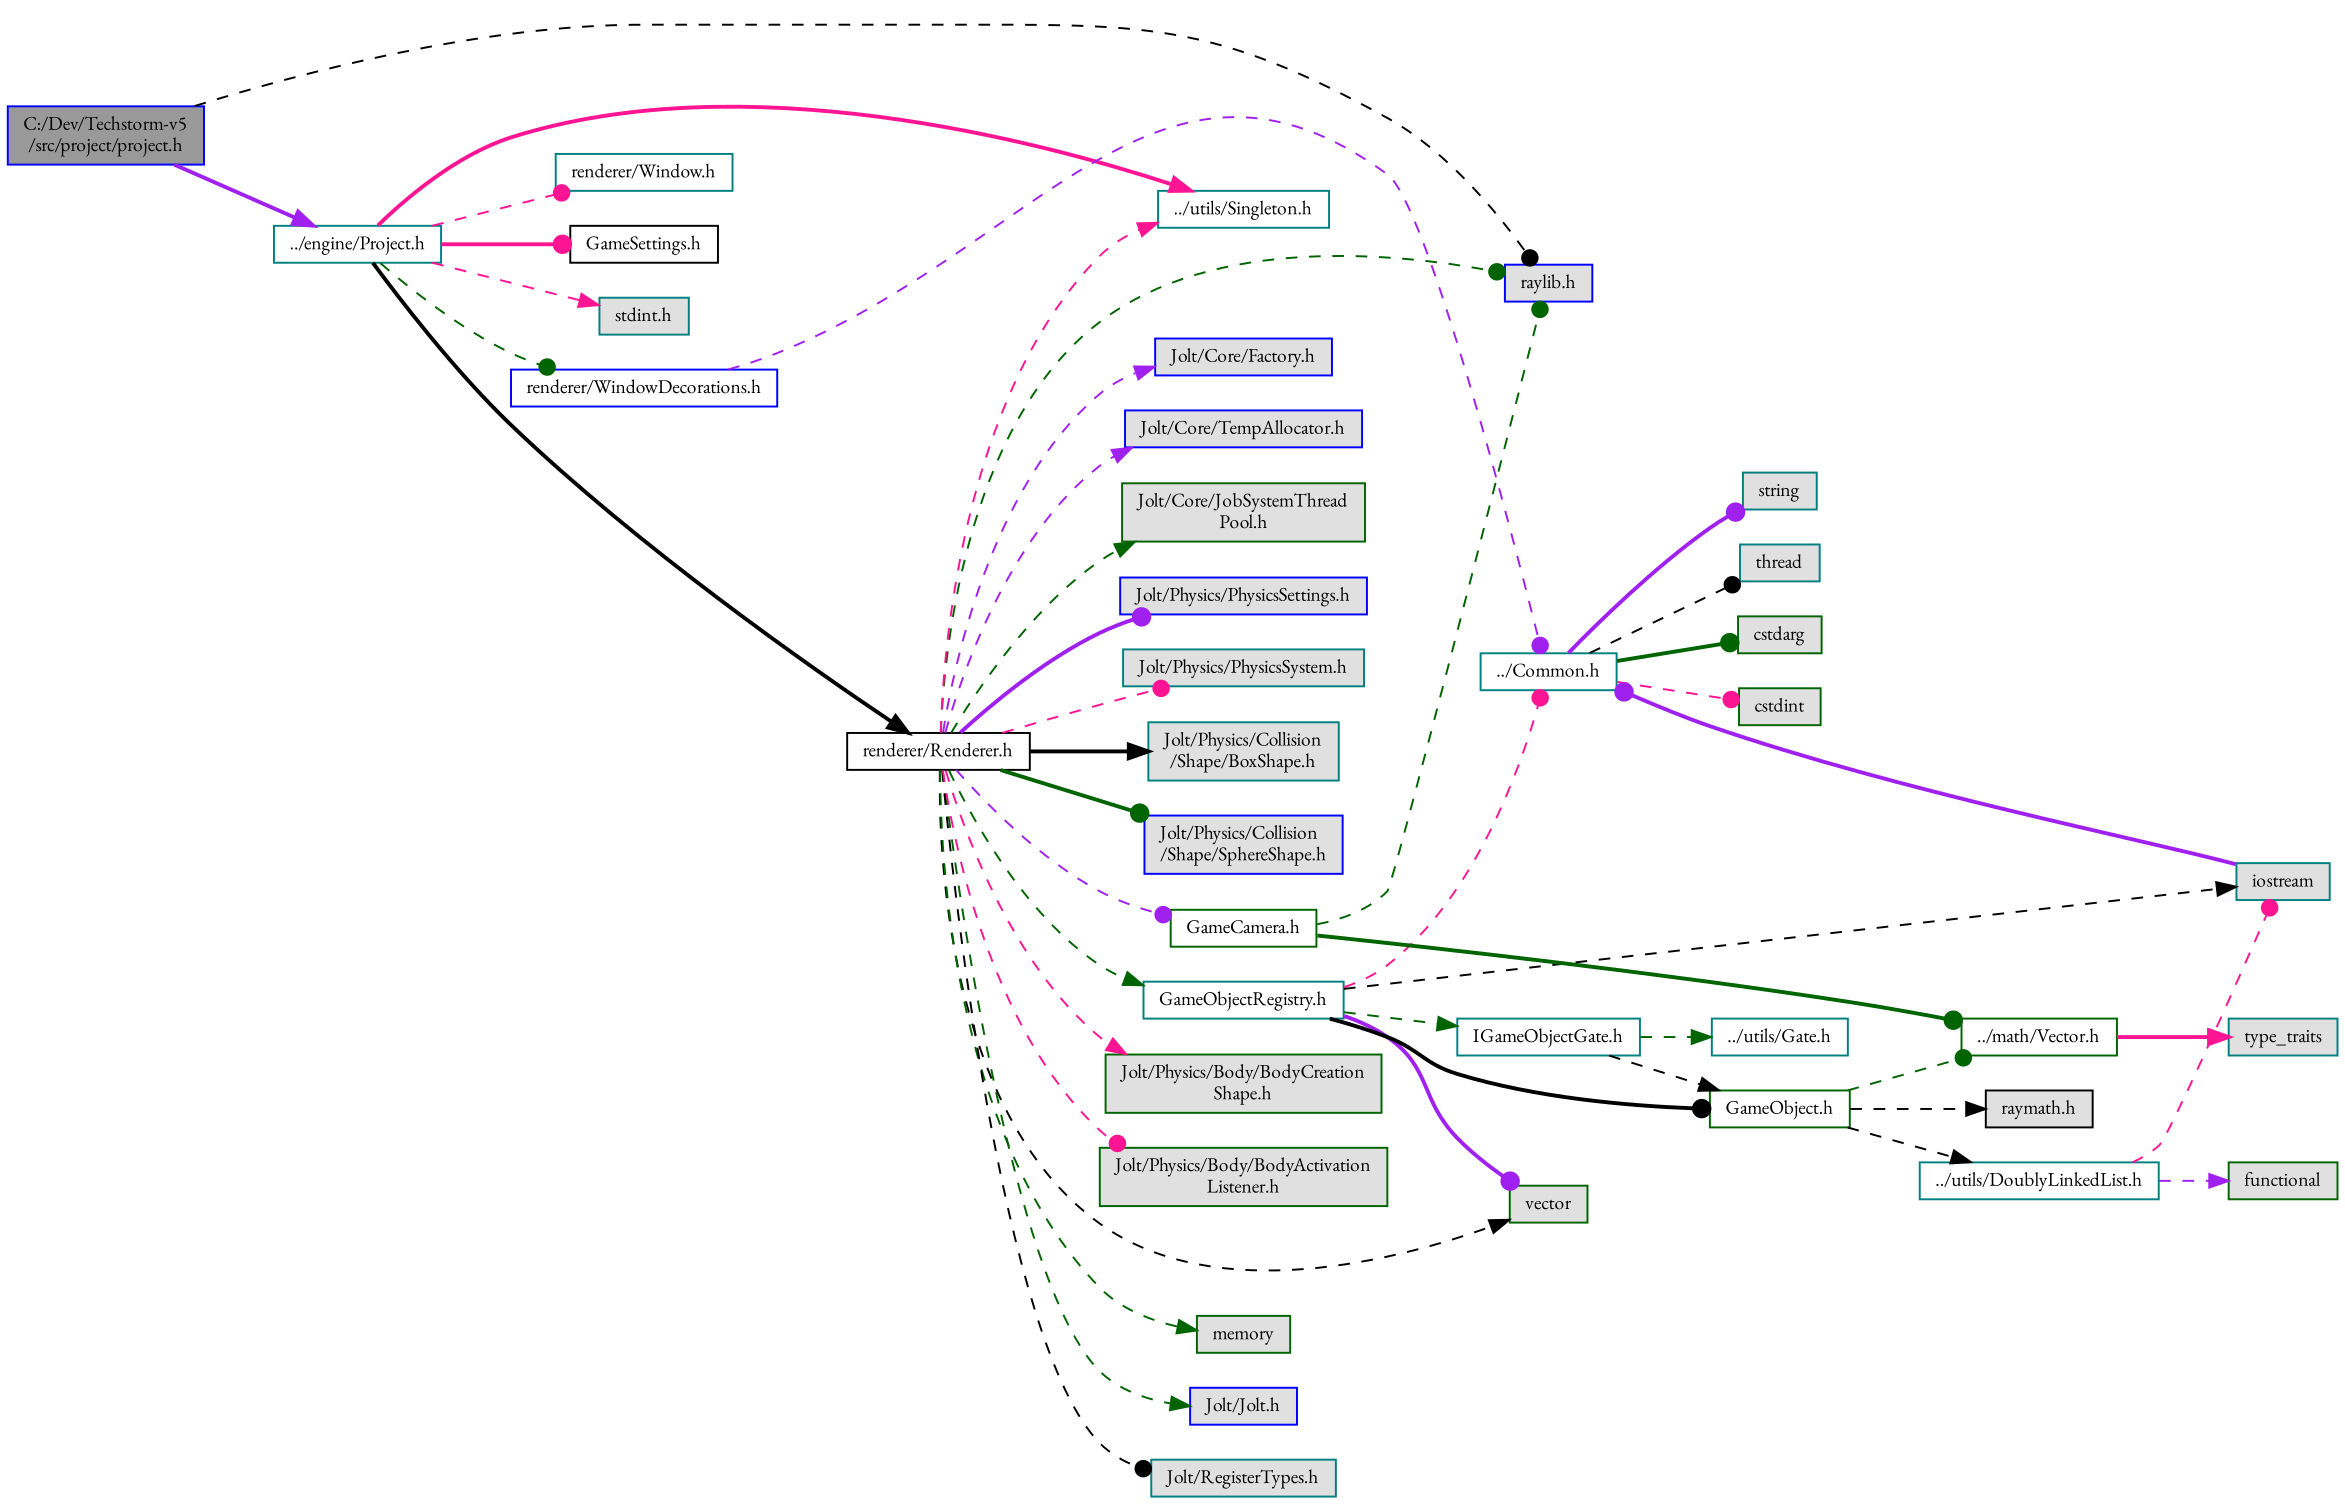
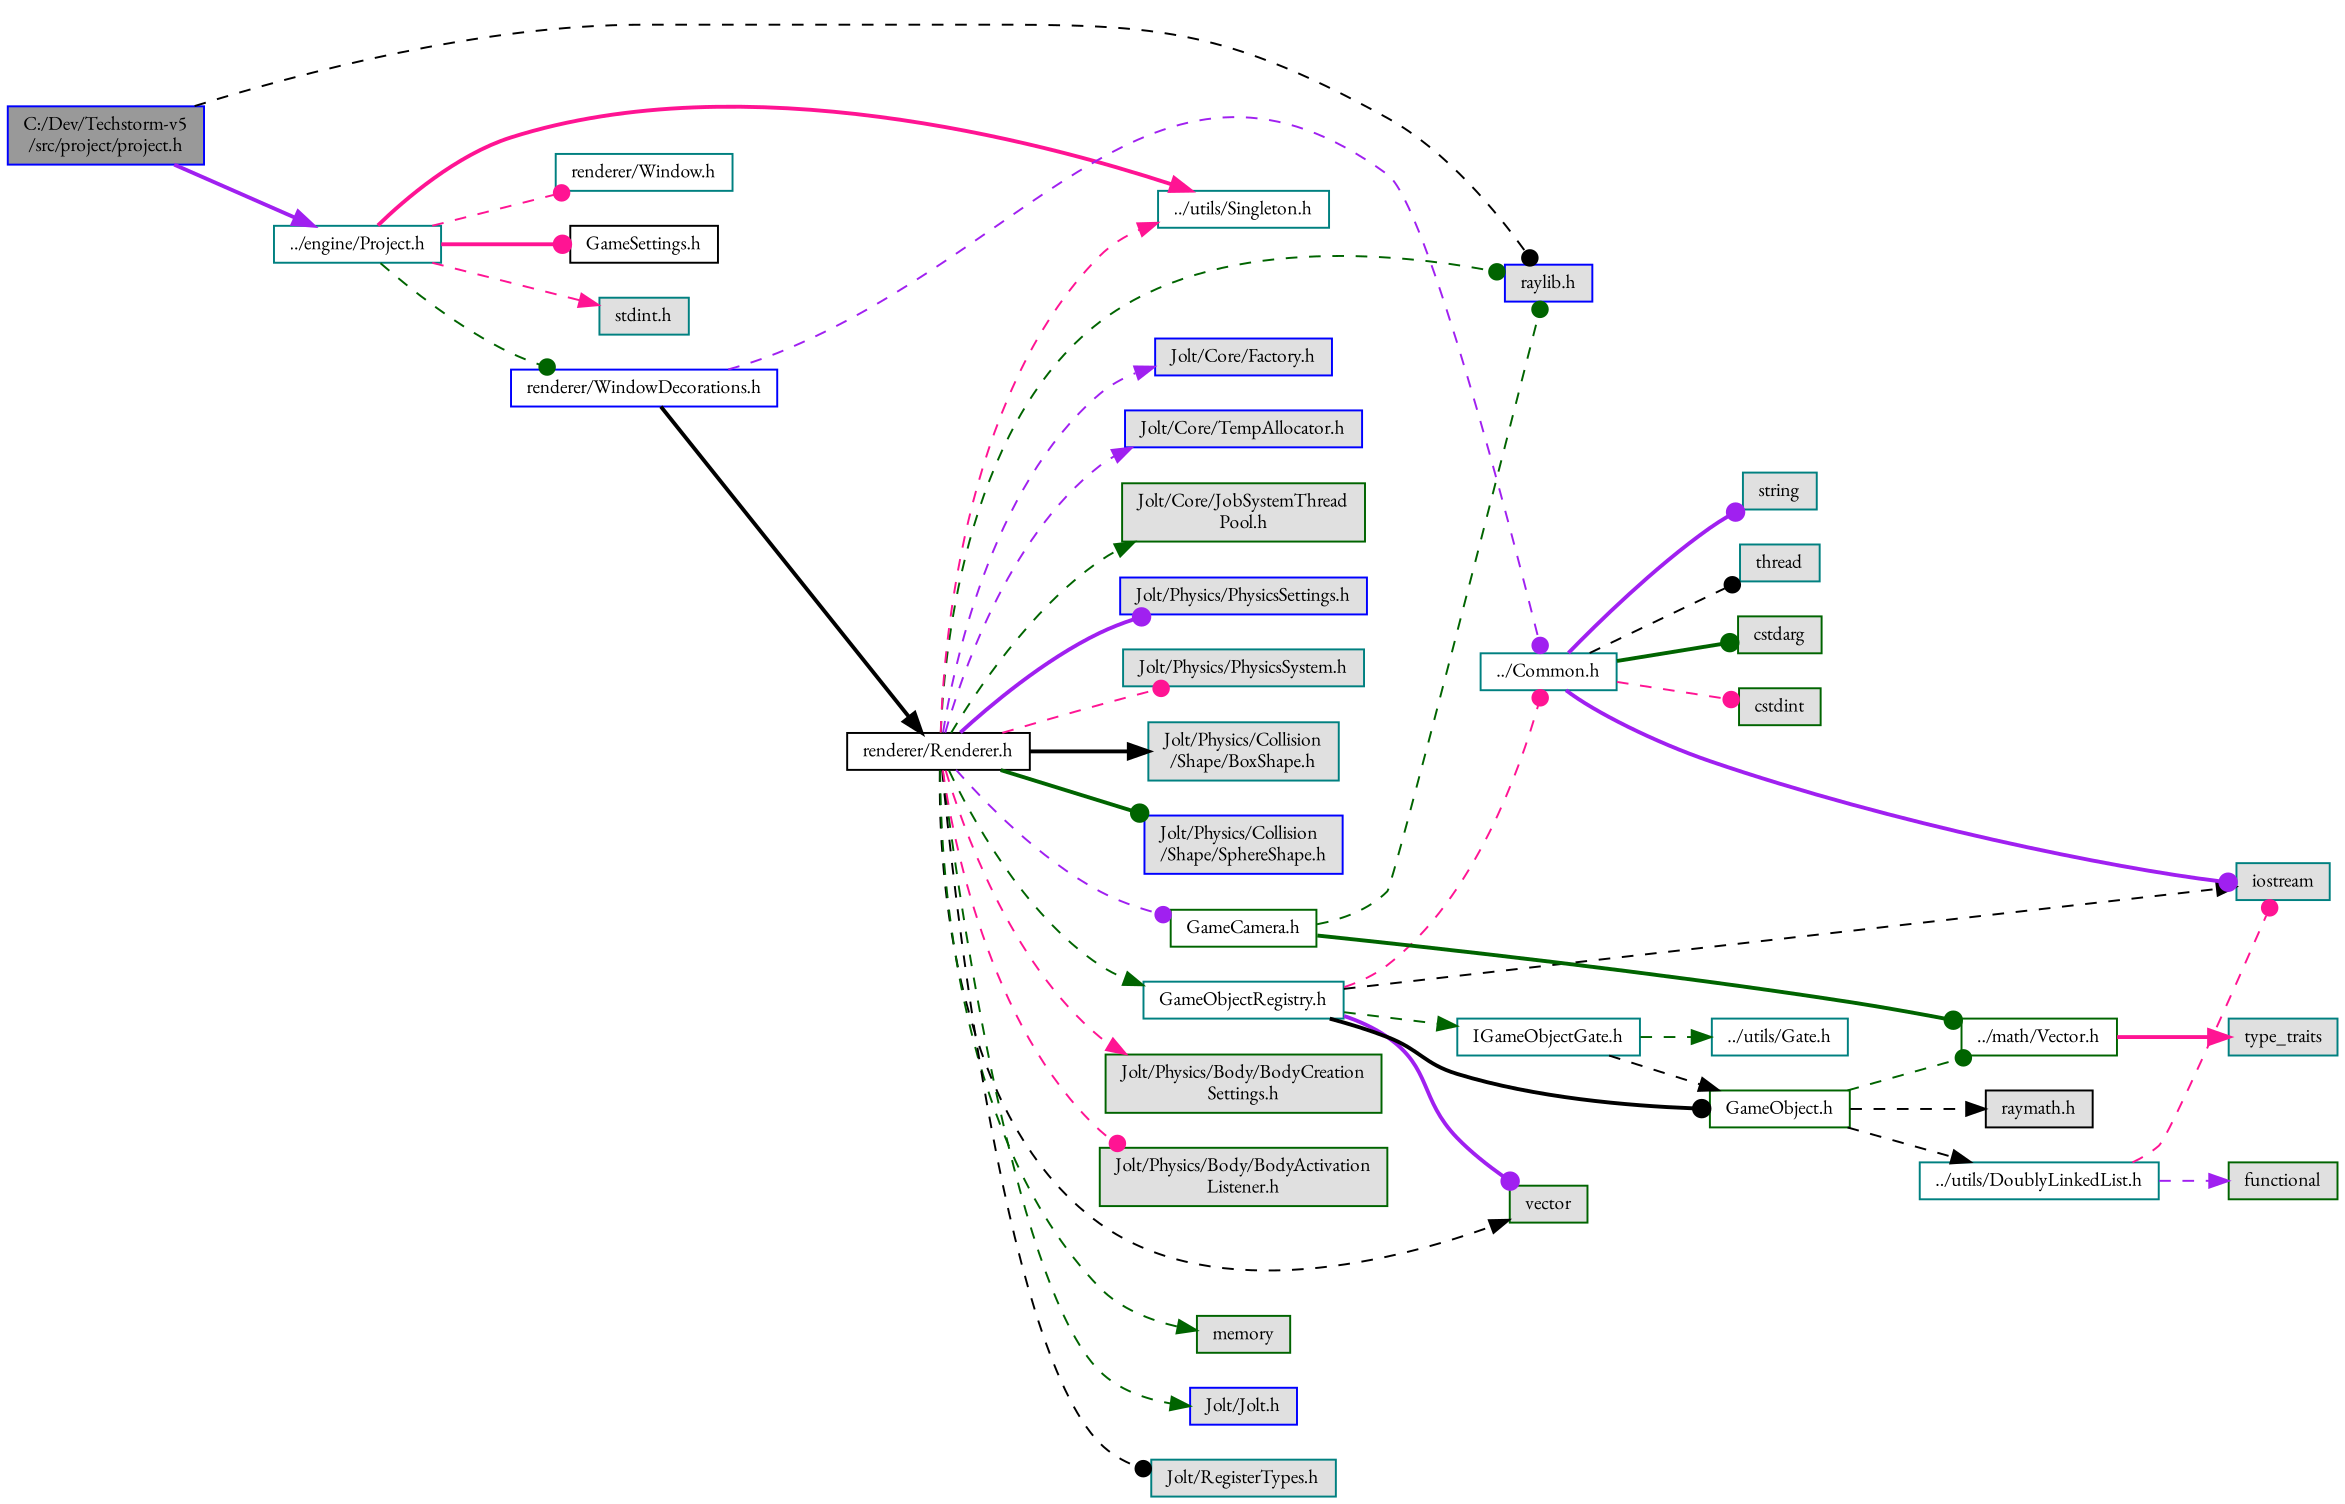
edge "../engine/Project.h" -> "renderer/Renderer.h": now "renderer/WindowDecorations.h" -> "renderer/Renderer.h"
edge "iostream" -> "../Common.h": reversed
node "Jolt/Physics/Body/BodyCreation Shape.h": label "Jolt/Physics/Body/BodyCreation Shape.h" -> "Jolt/Physics/Body/BodyCreation Settings.h"
